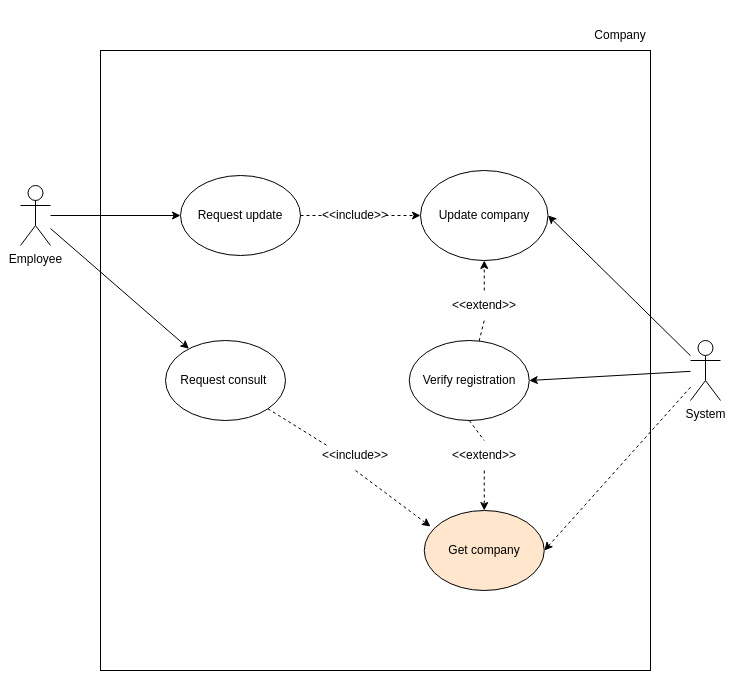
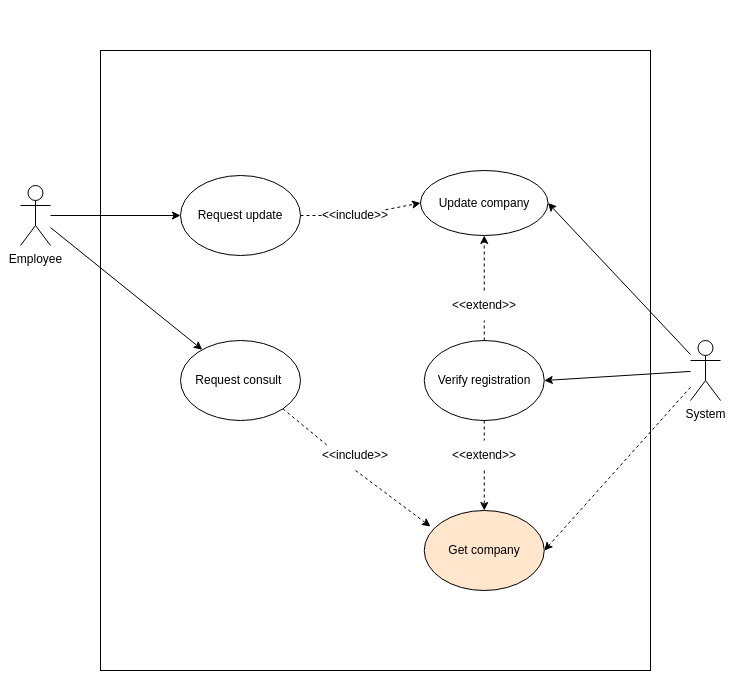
node "Company": removed
node "Update company": size 128x90 -> 128x65
node "Request consult": moved (226, 381) -> (241, 381)
node "Verify registration": moved (469, 381) -> (484, 381)
